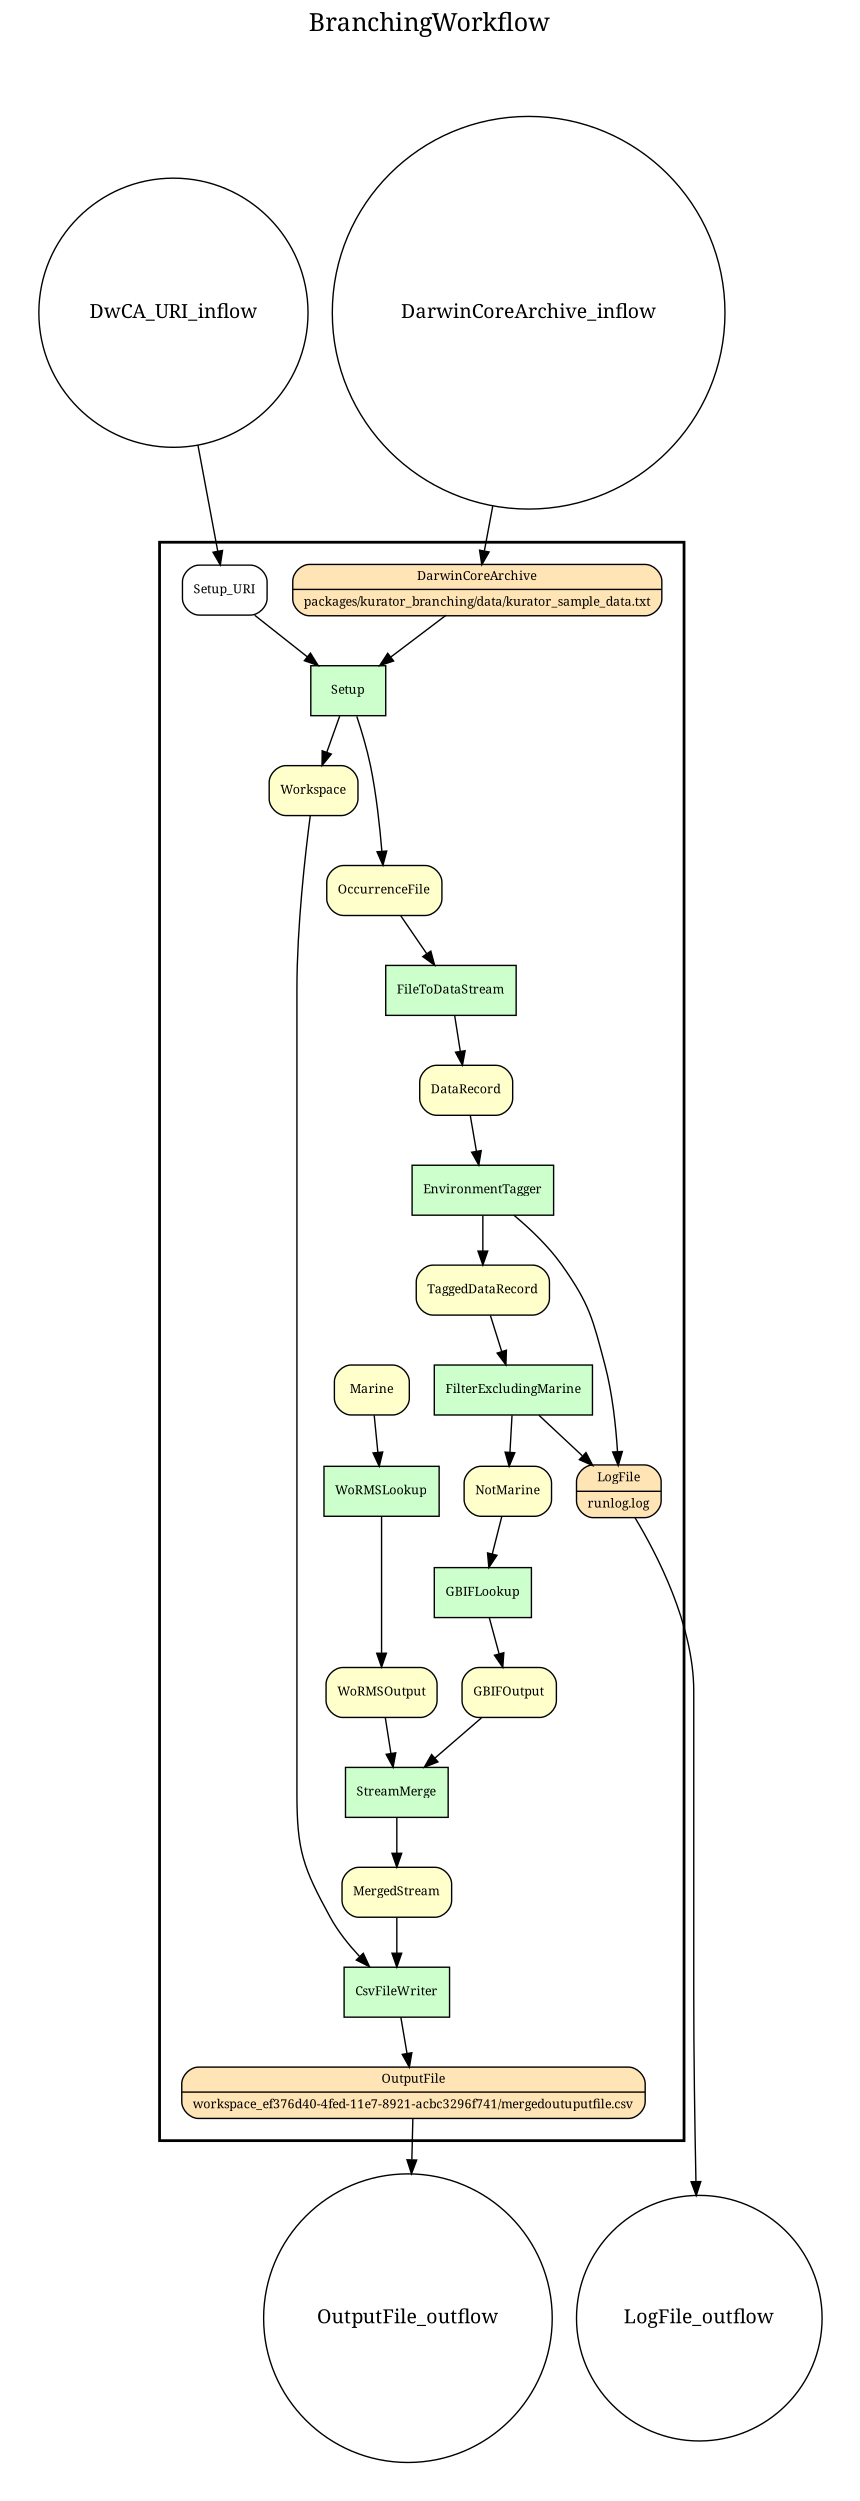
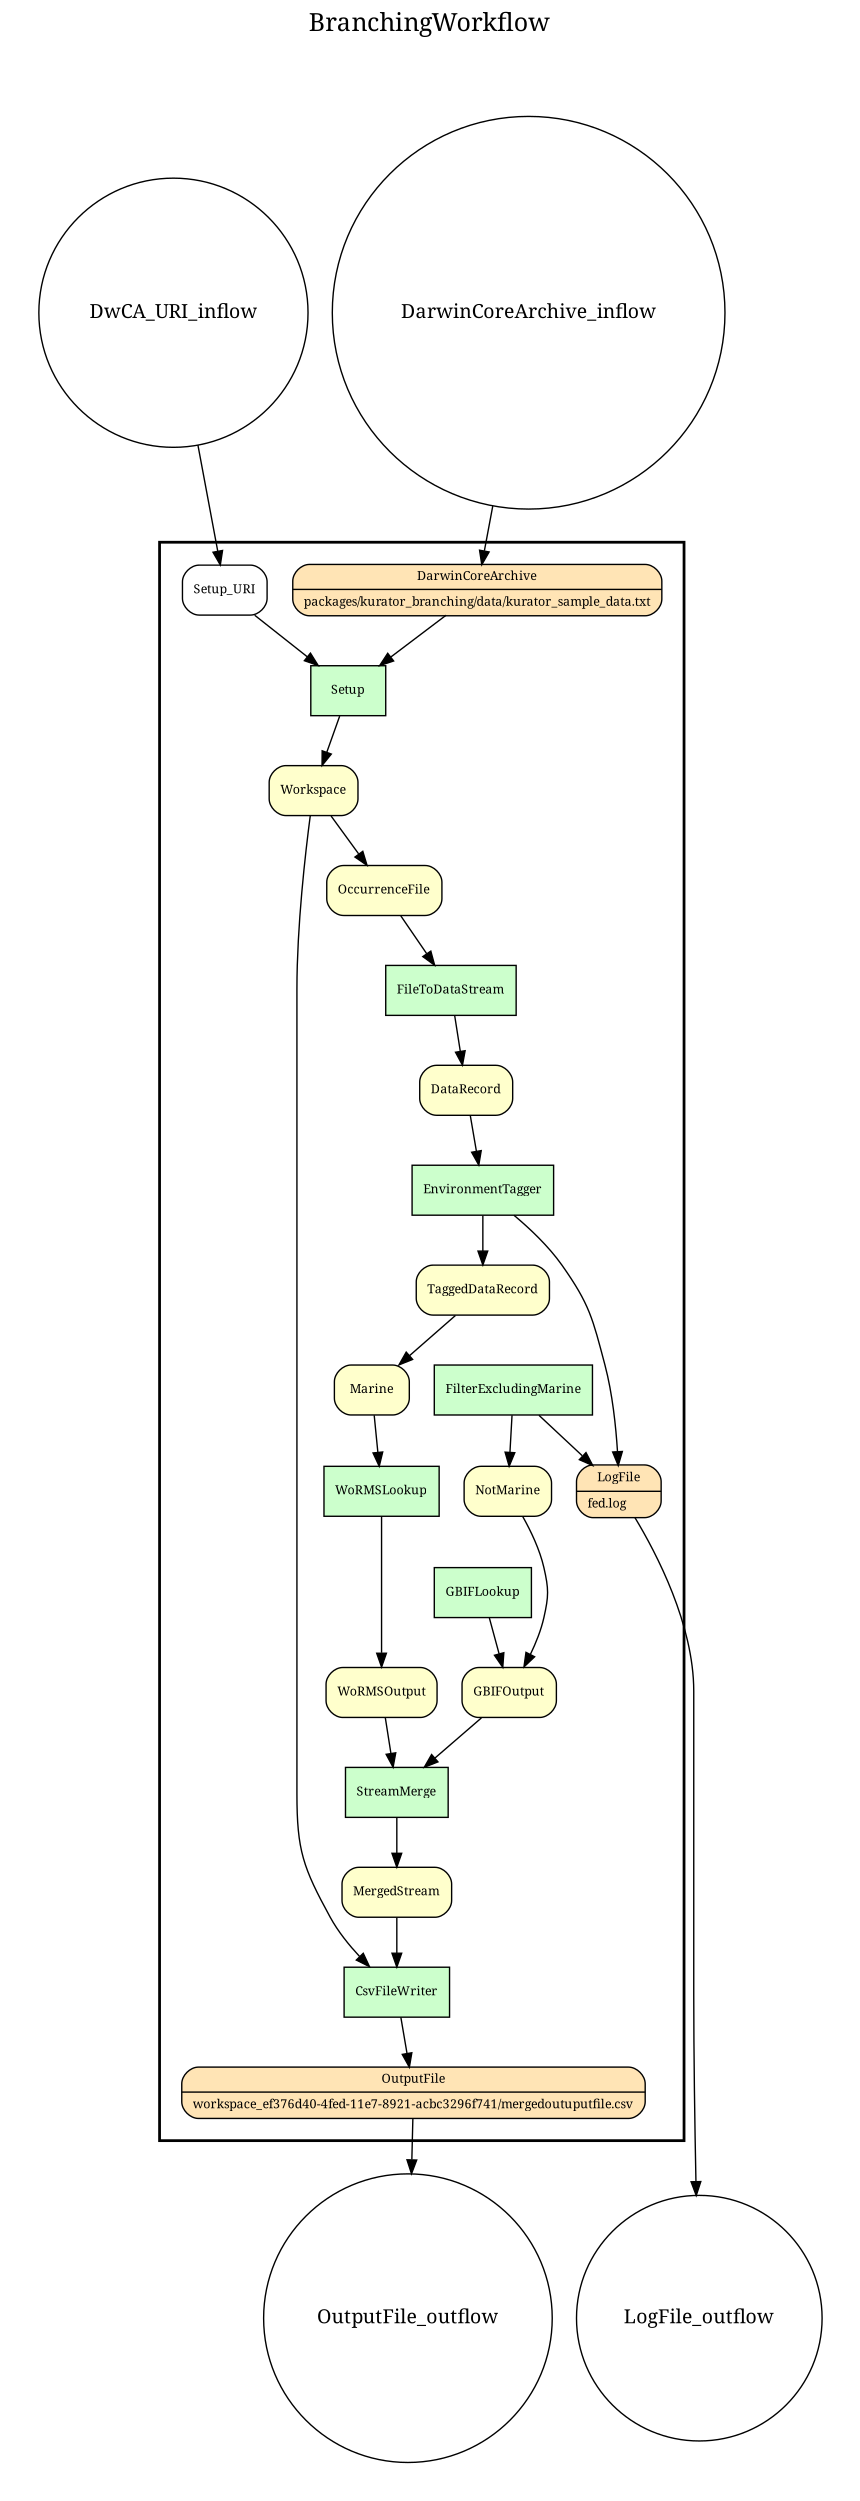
edge "Setup" -> "OccurrenceFile": now "Workspace" -> "OccurrenceFile"
edge "TaggedDataRecord" -> "FilterExcludingMarine": now "TaggedDataRecord" -> "Marine"
node "LogFile": text "runlog.log" -> "fed.log"
edge "NotMarine" -> "GBIFLookup": now "NotMarine" -> "GBIFOutput"
